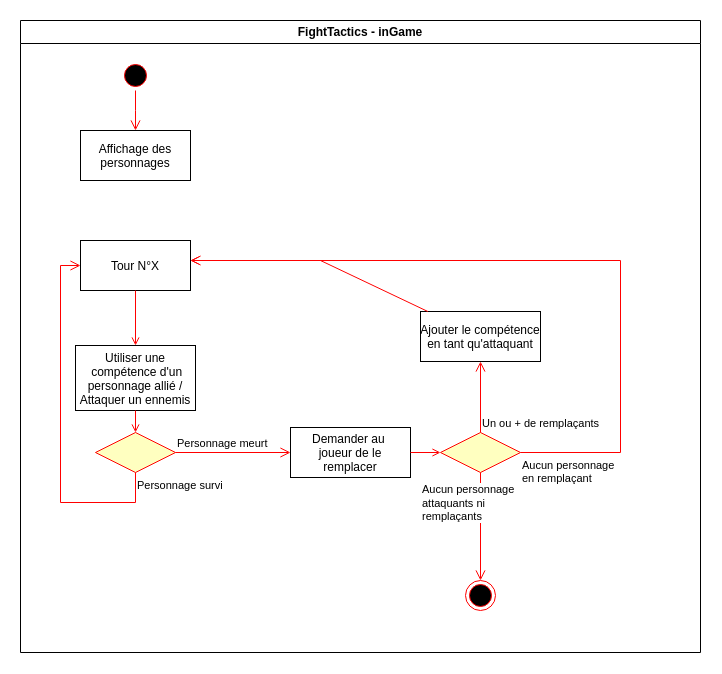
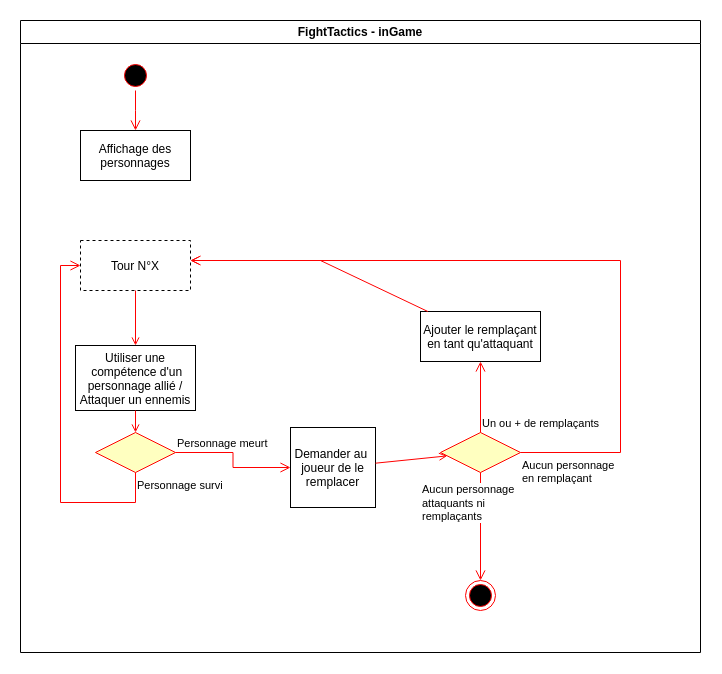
node "Tour N°X": style solid -> dashed
node "Ajouter le compétence en tant qu'attaquant": label "Ajouter le compétence en tant qu'attaquant" -> "Ajouter le remplaçant en tant qu'attaquant"
node "Demander au joueur de le remplacer": size 120x50 -> 85x80
